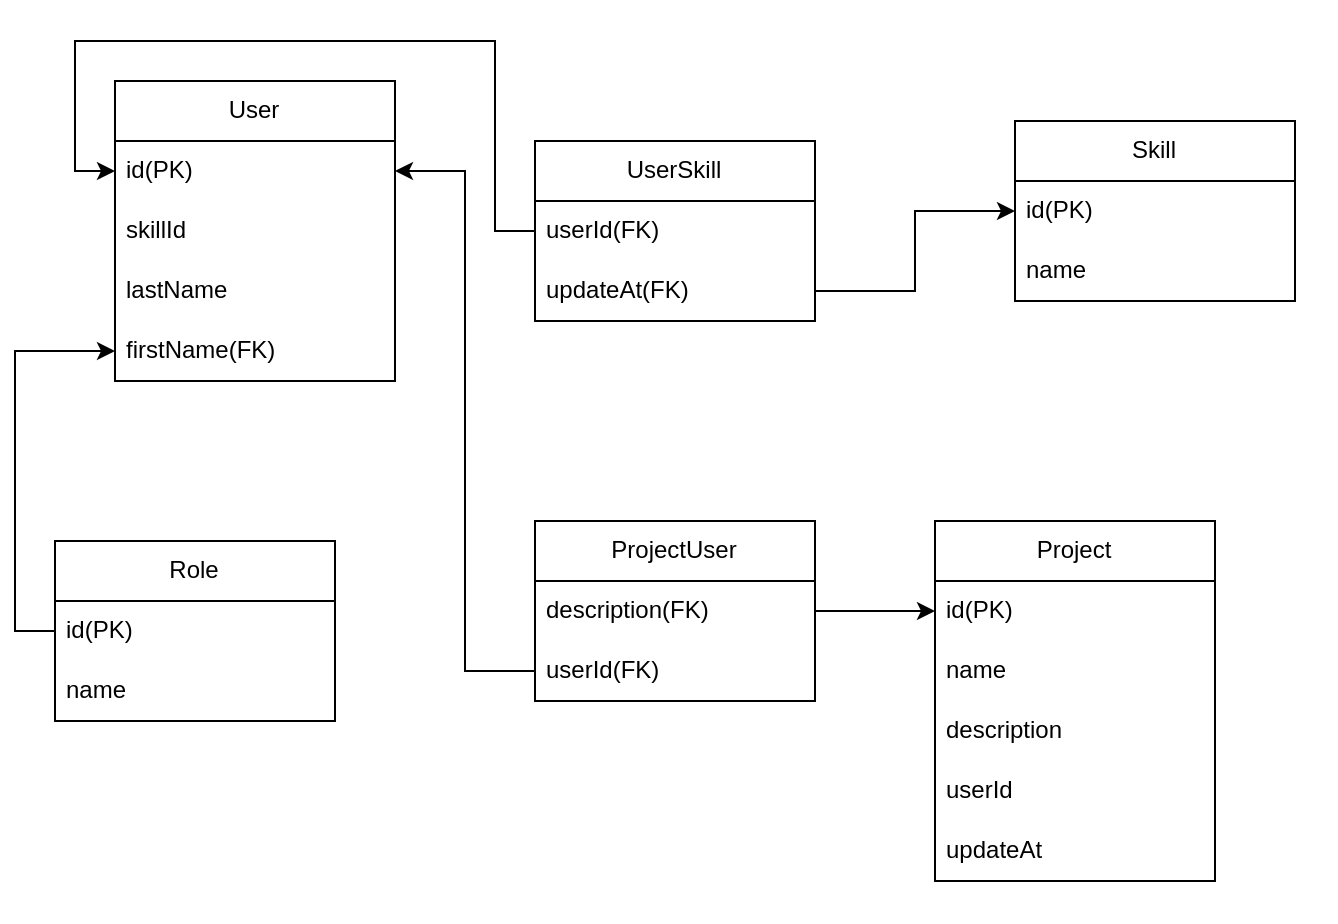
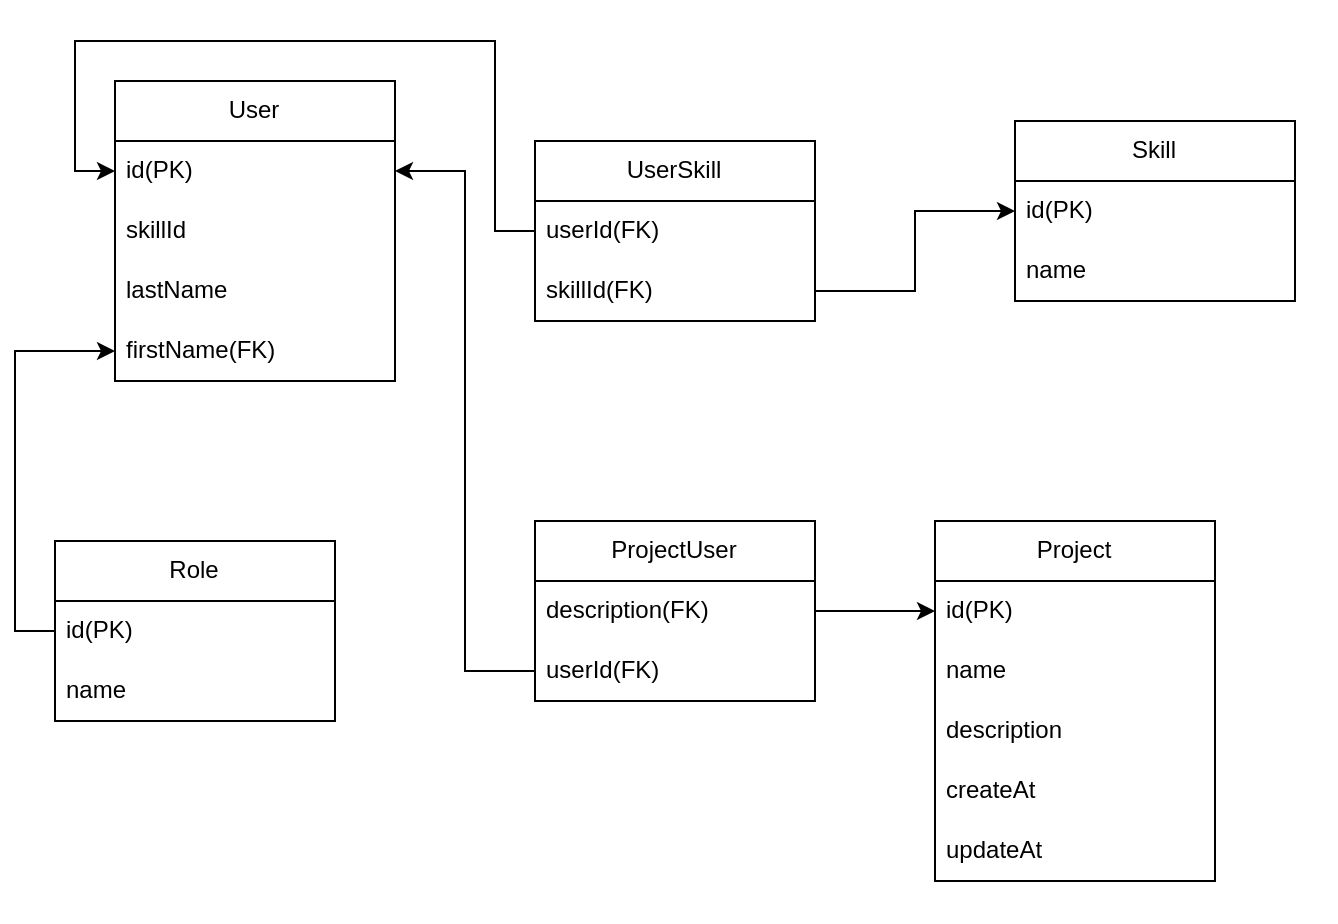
node "updateAt(FK)": label "updateAt(FK)" -> "skillId(FK)"
node "userId": label "userId" -> "createAt"
